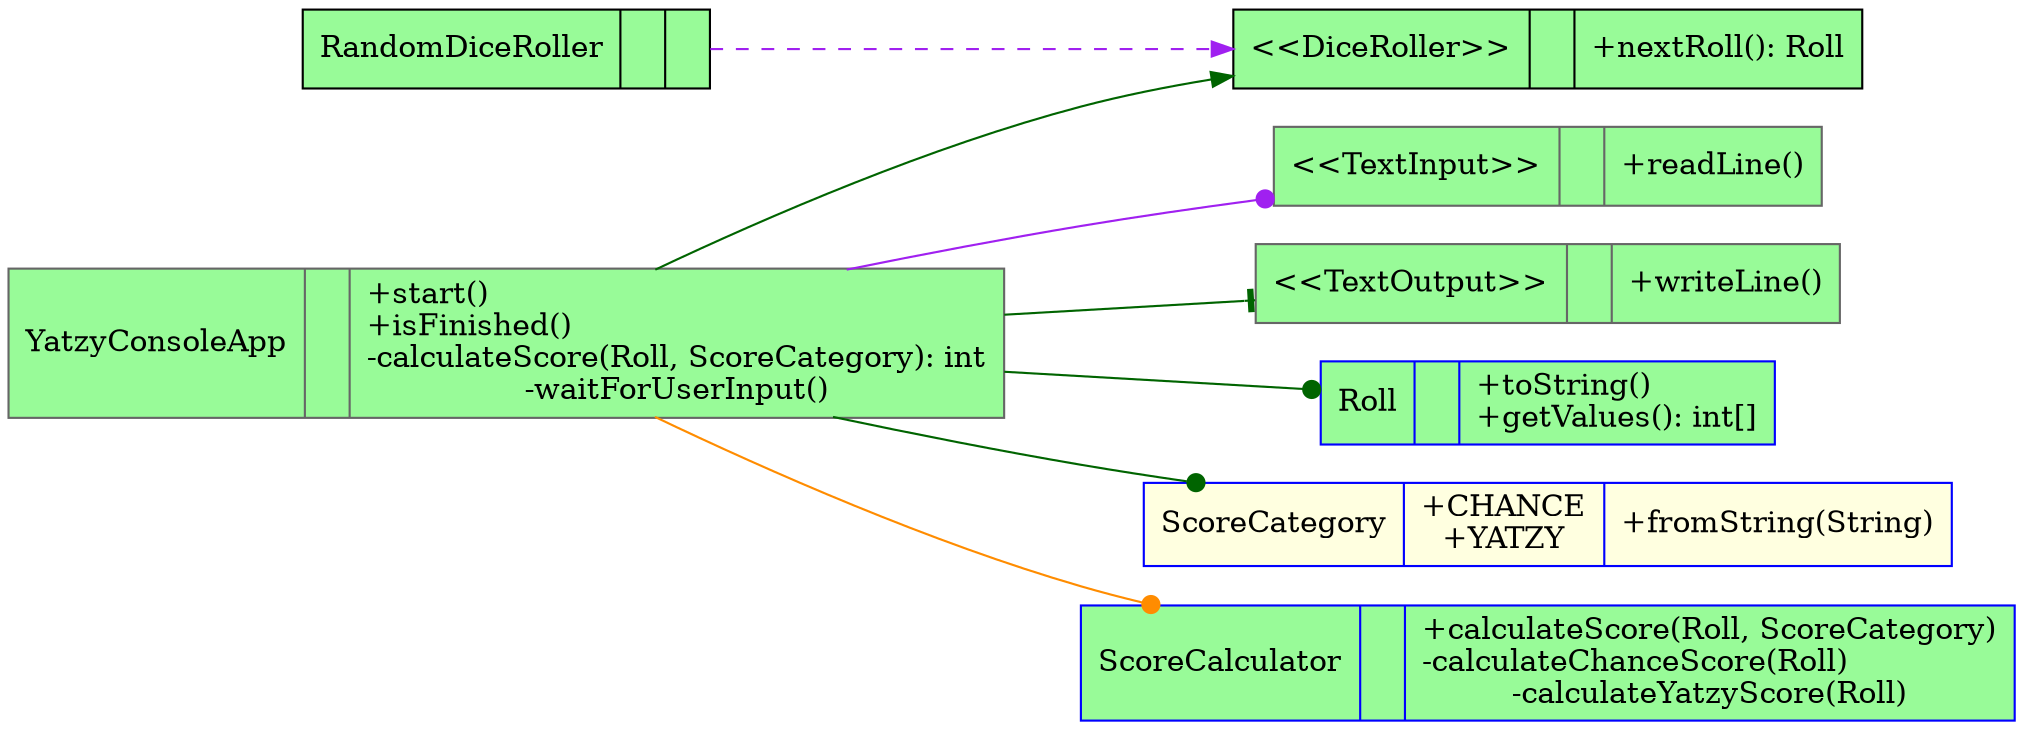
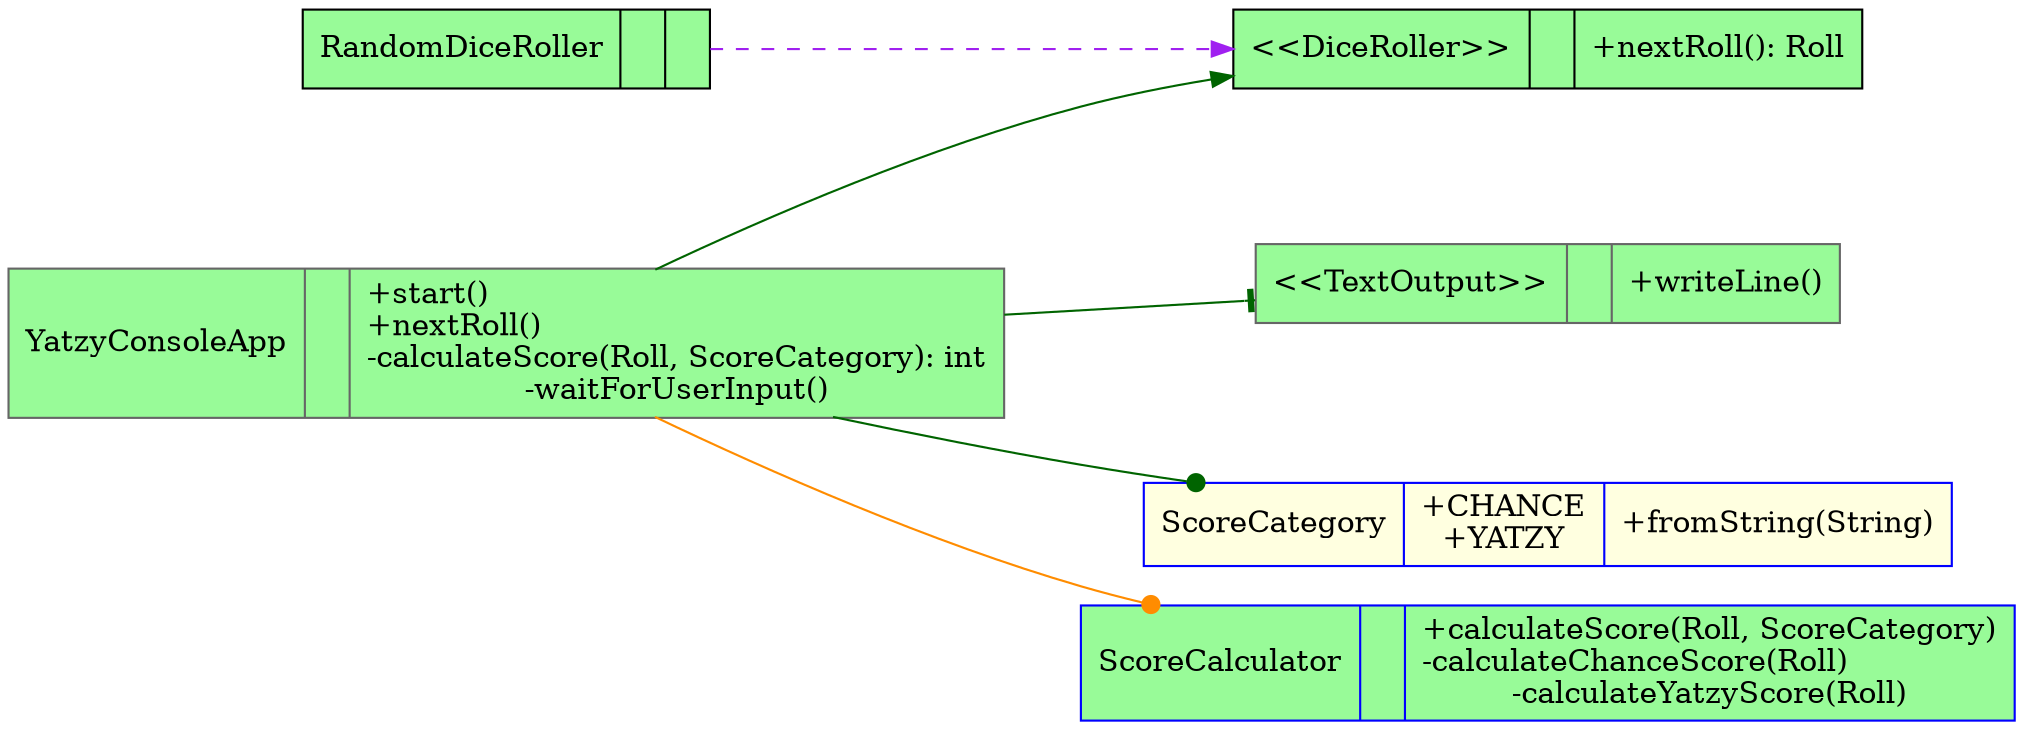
node "+readLine()": removed
node "YatzyConsoleApp": text "+isFinished()" -> "+nextRoll()"
node "Roll": removed
